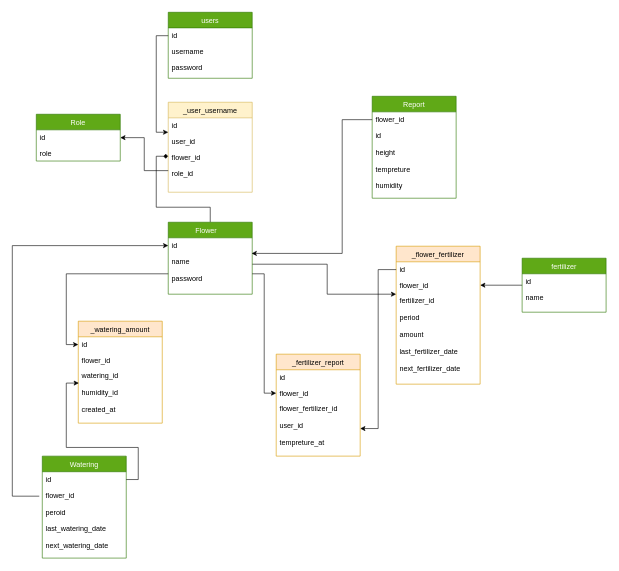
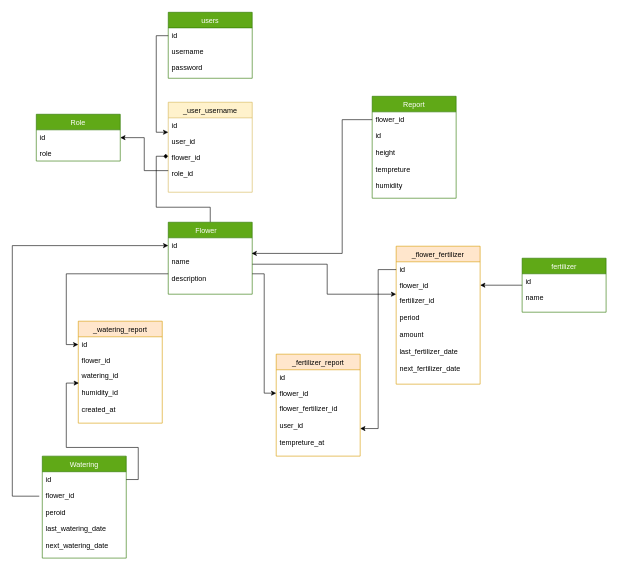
node "name password": label "name password" -> "name description"
node "_watering_amount": label "_watering_amount" -> "_watering_report"
